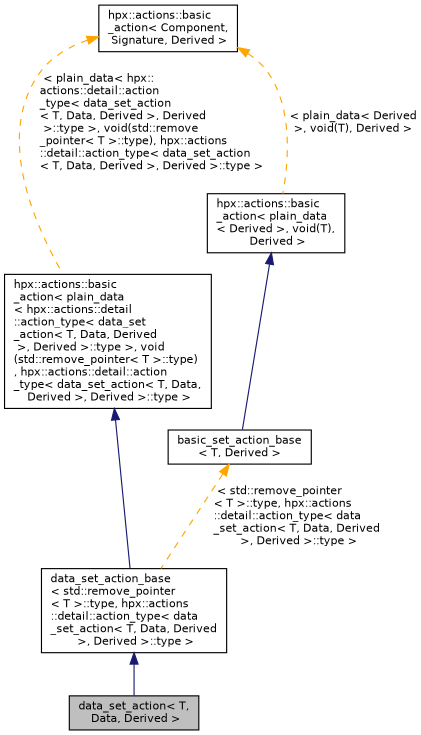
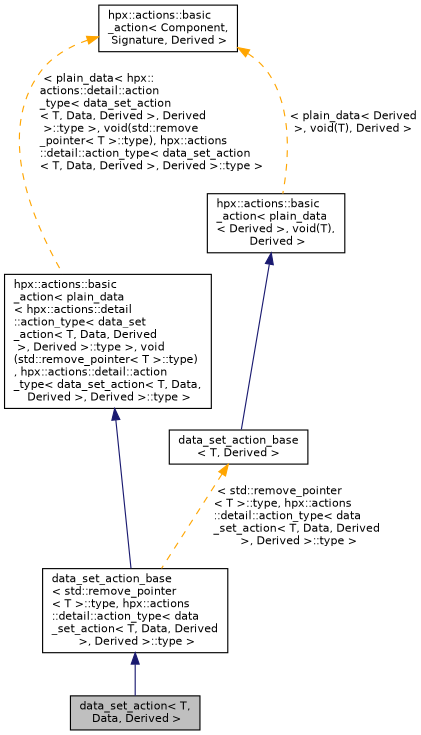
node "basic_set_action_base < T, Derived >": label "basic_set_action_base < T, Derived >" -> "data_set_action_base < T, Derived >"
